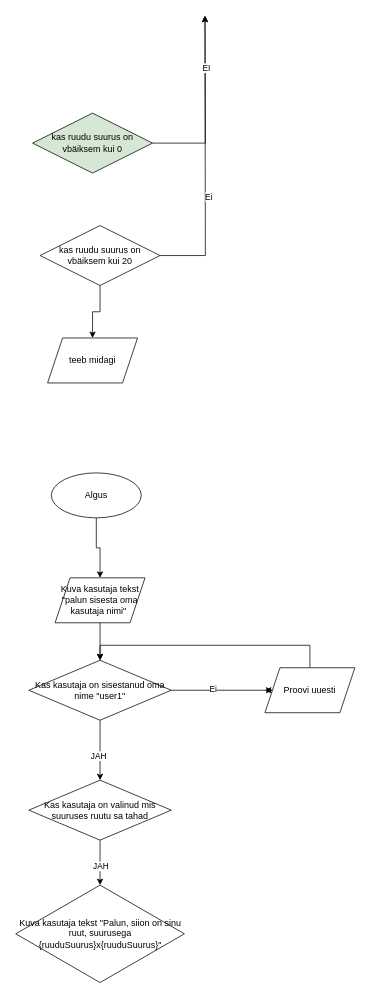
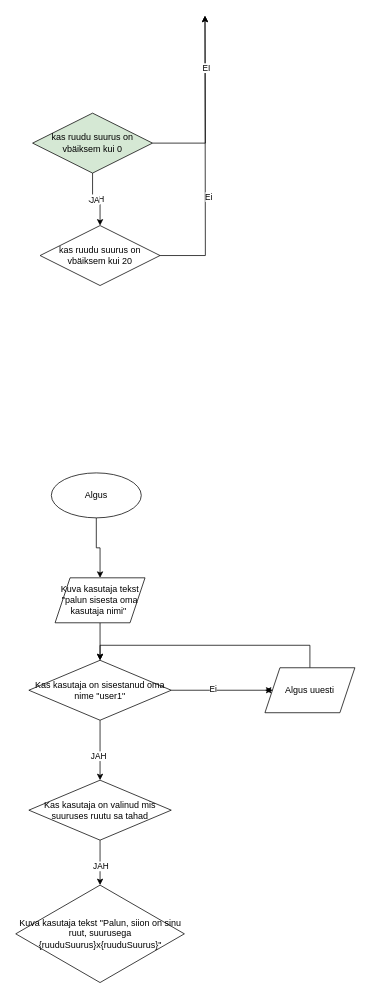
edge "kas ruudu suurus on vbäiksem kui 0" -> "kas ruudu suurus on vbäiksem kui 20": added, labels "JA", "JAH"
edge "kas ruudu suurus on vbäiksem kui 20" -> "teeb midagi": removed
node "teeb midagi": removed
node "Proovi uuesti": label "Proovi uuesti" -> "Algus uuesti"
